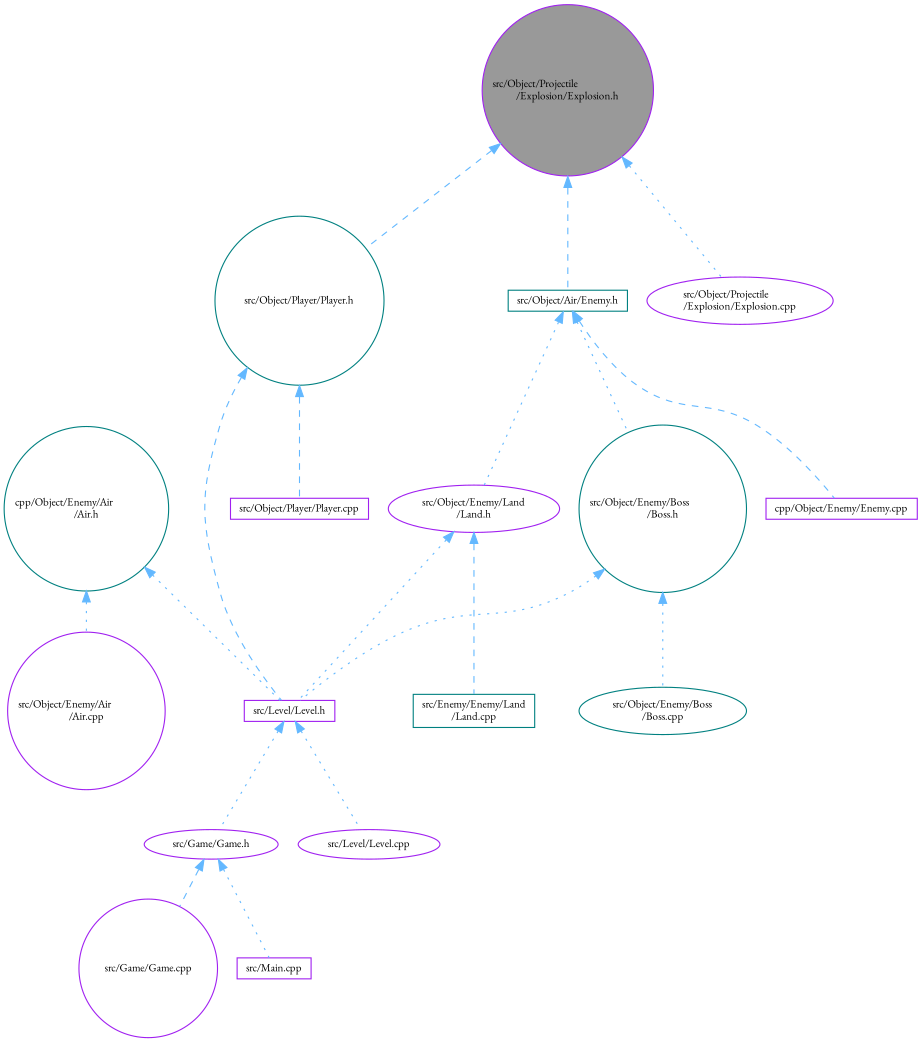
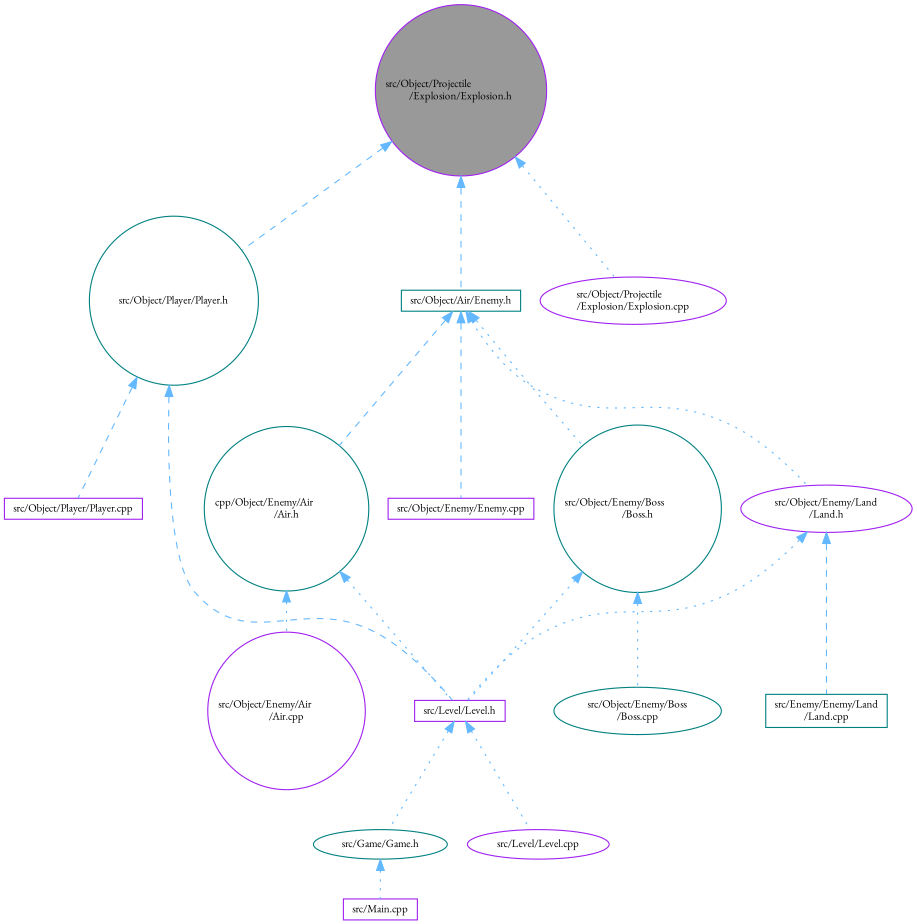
edge "cpp/Object/Enemy/Air /Air.h" -> "src/Object/Air/Enemy.h": added
node "cpp/Object/Enemy/Enemy.cpp": label "cpp/Object/Enemy/Enemy.cpp" -> "src/Object/Enemy/Enemy.cpp"
node "src/Game/Game.h": color purple -> teal
node "src/Game/Game.cpp": removed
